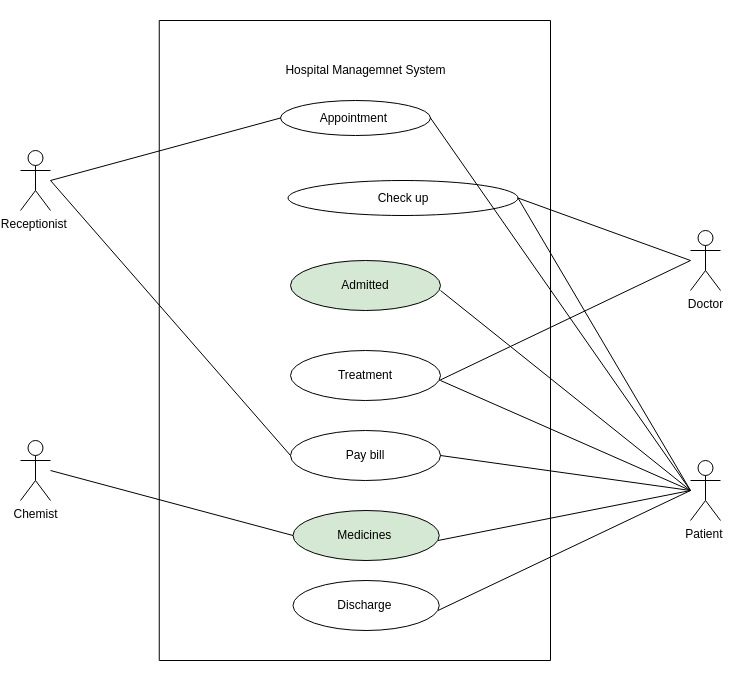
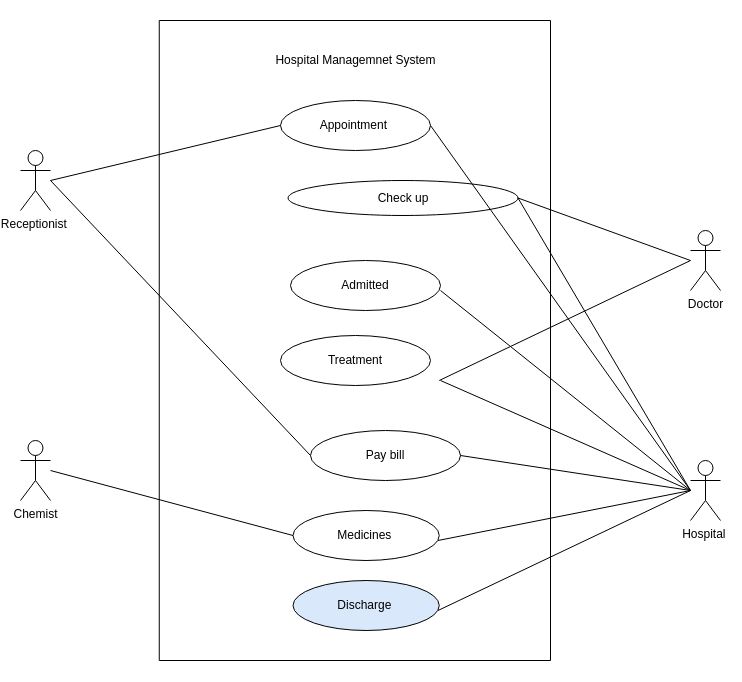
node "Hospital Managemnet System": moved (366, 71) -> (356, 61)
node "Appointment": size 150x35 -> 150x50
node "Admitted": fillcolor #d5e8d4 -> #ffffff
node "Treatment": moved (366, 376) -> (356, 361)
node "Pay bill": moved (366, 456) -> (386, 456)
node "Patient": label "Patient" -> "Hospital"
node "Medicines": fillcolor #d5e8d4 -> #ffffff
node "Discharge": fillcolor #ffffff -> #dae8fc
